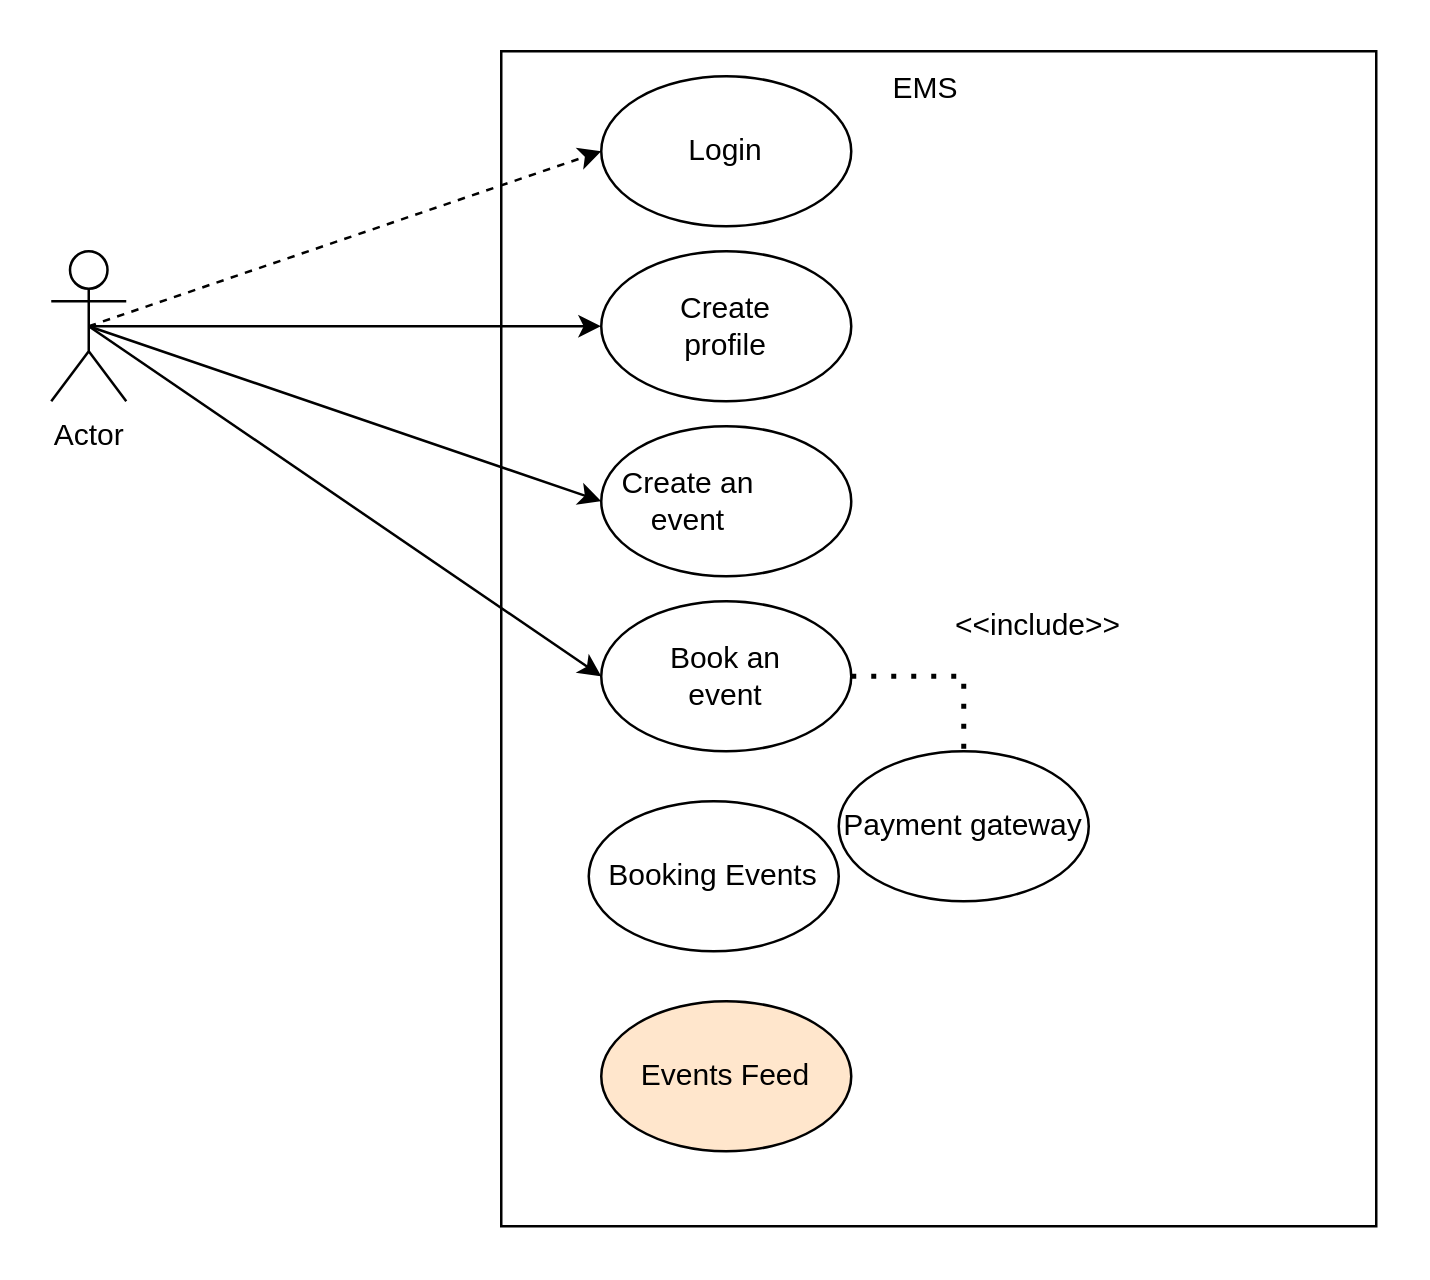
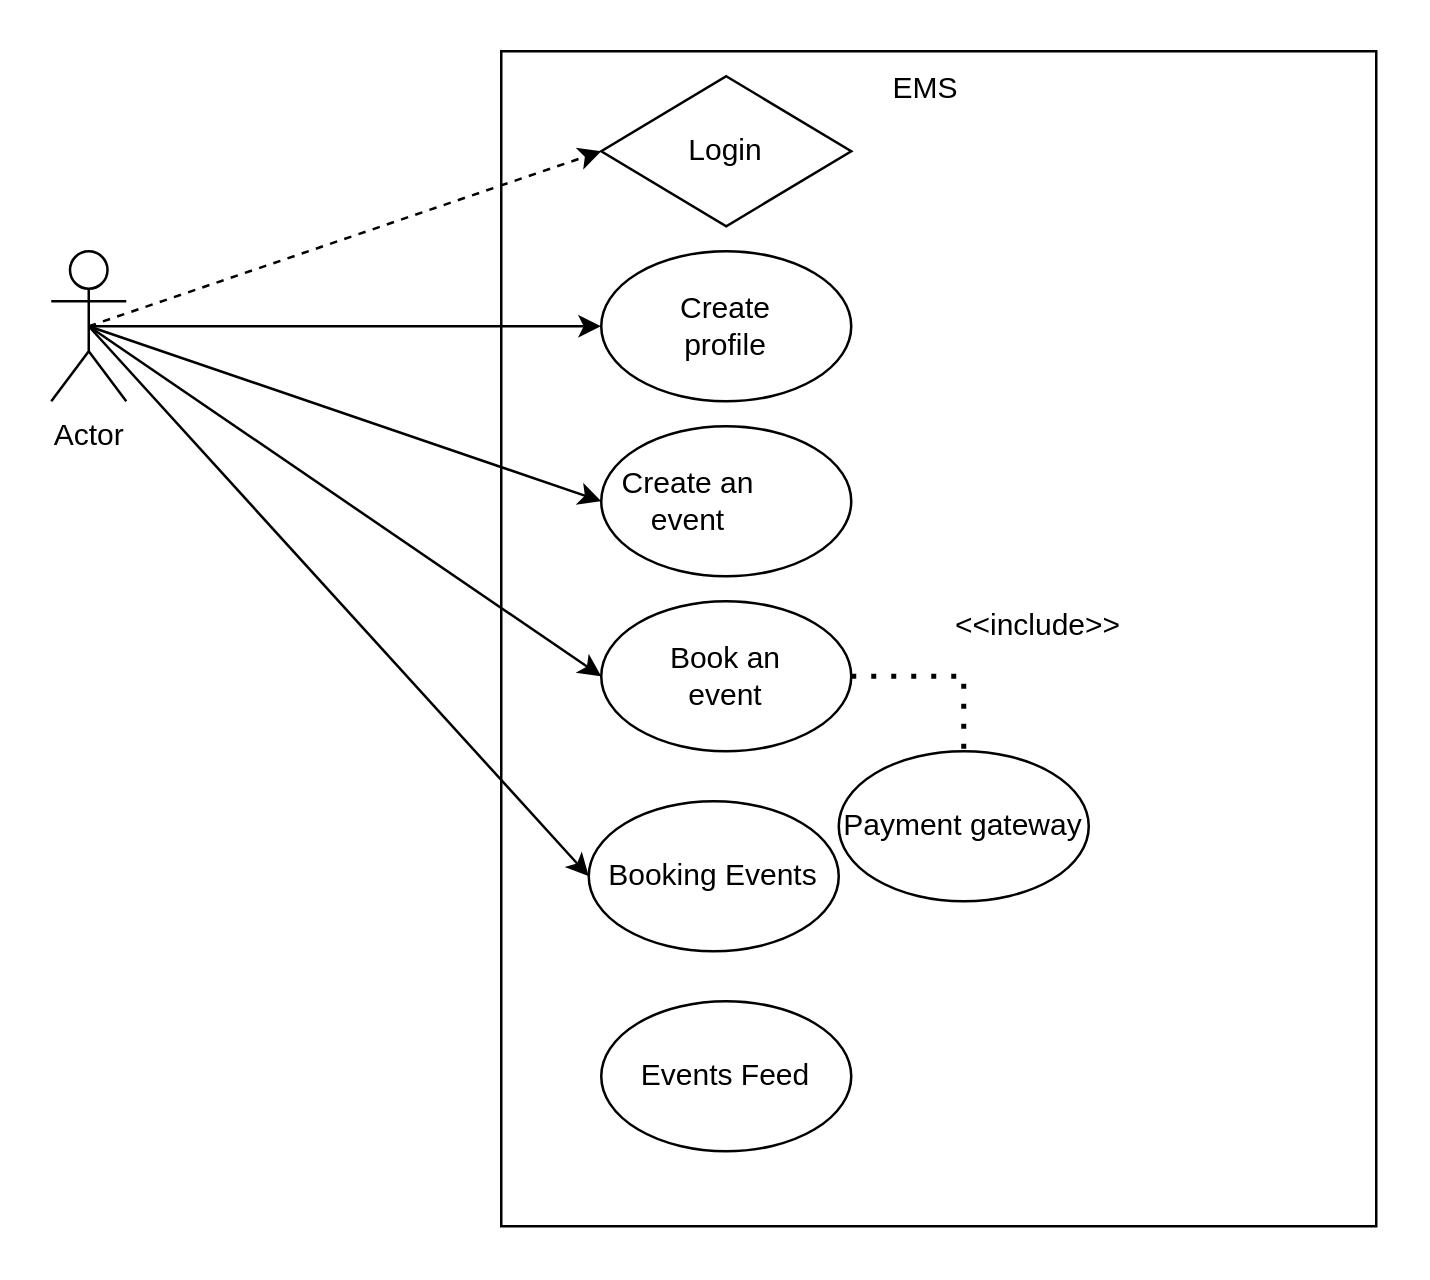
node "Login": shape ellipse -> diamond
edge "Actor" -> "Booking Events": added
node "Events Feed": fillcolor #ffe6cc -> #ffffff
